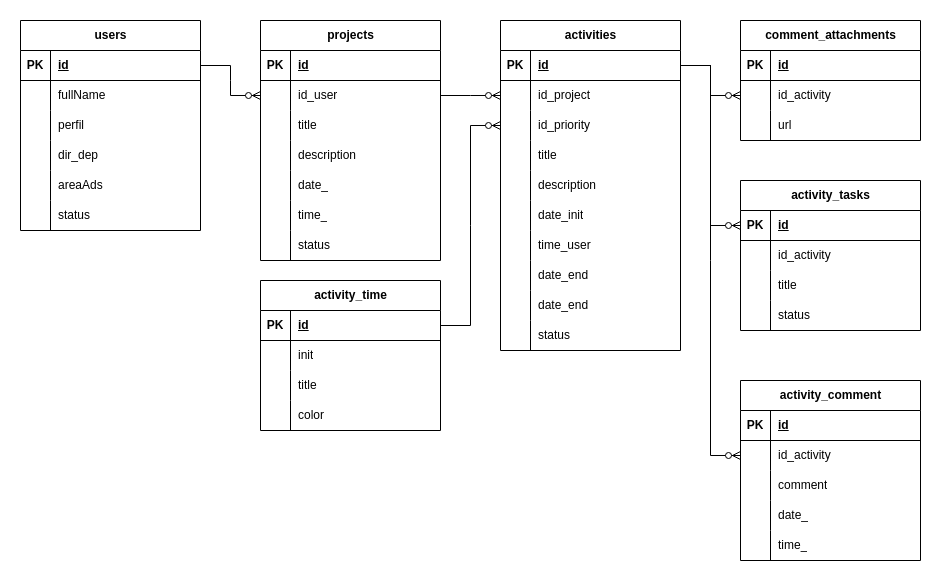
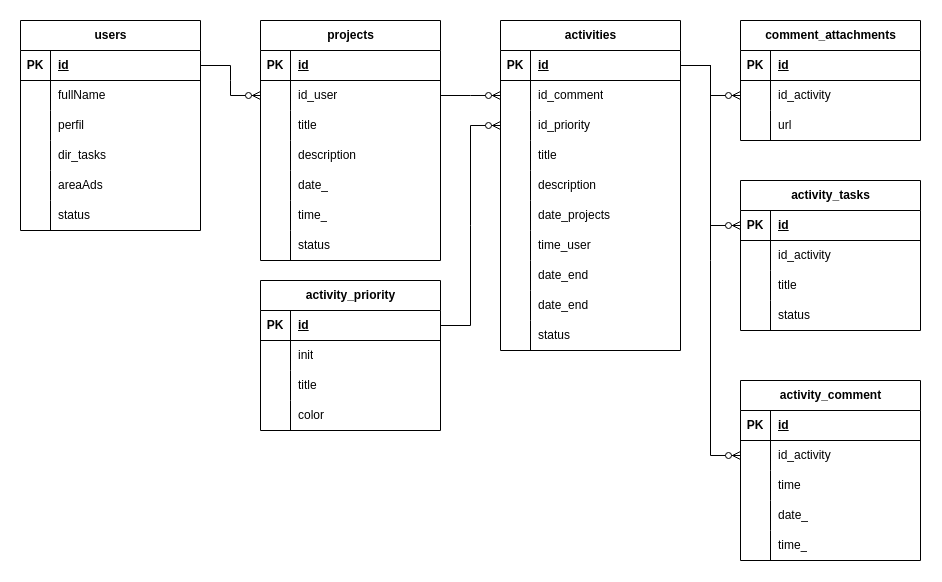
node "id_project": label "id_project" -> "id_comment"
node "dir_dep": label "dir_dep" -> "dir_tasks"
node "date_init": label "date_init" -> "date_projects"
node "activity_time": label "activity_time" -> "activity_priority"
node "comment": label "comment" -> "time"
